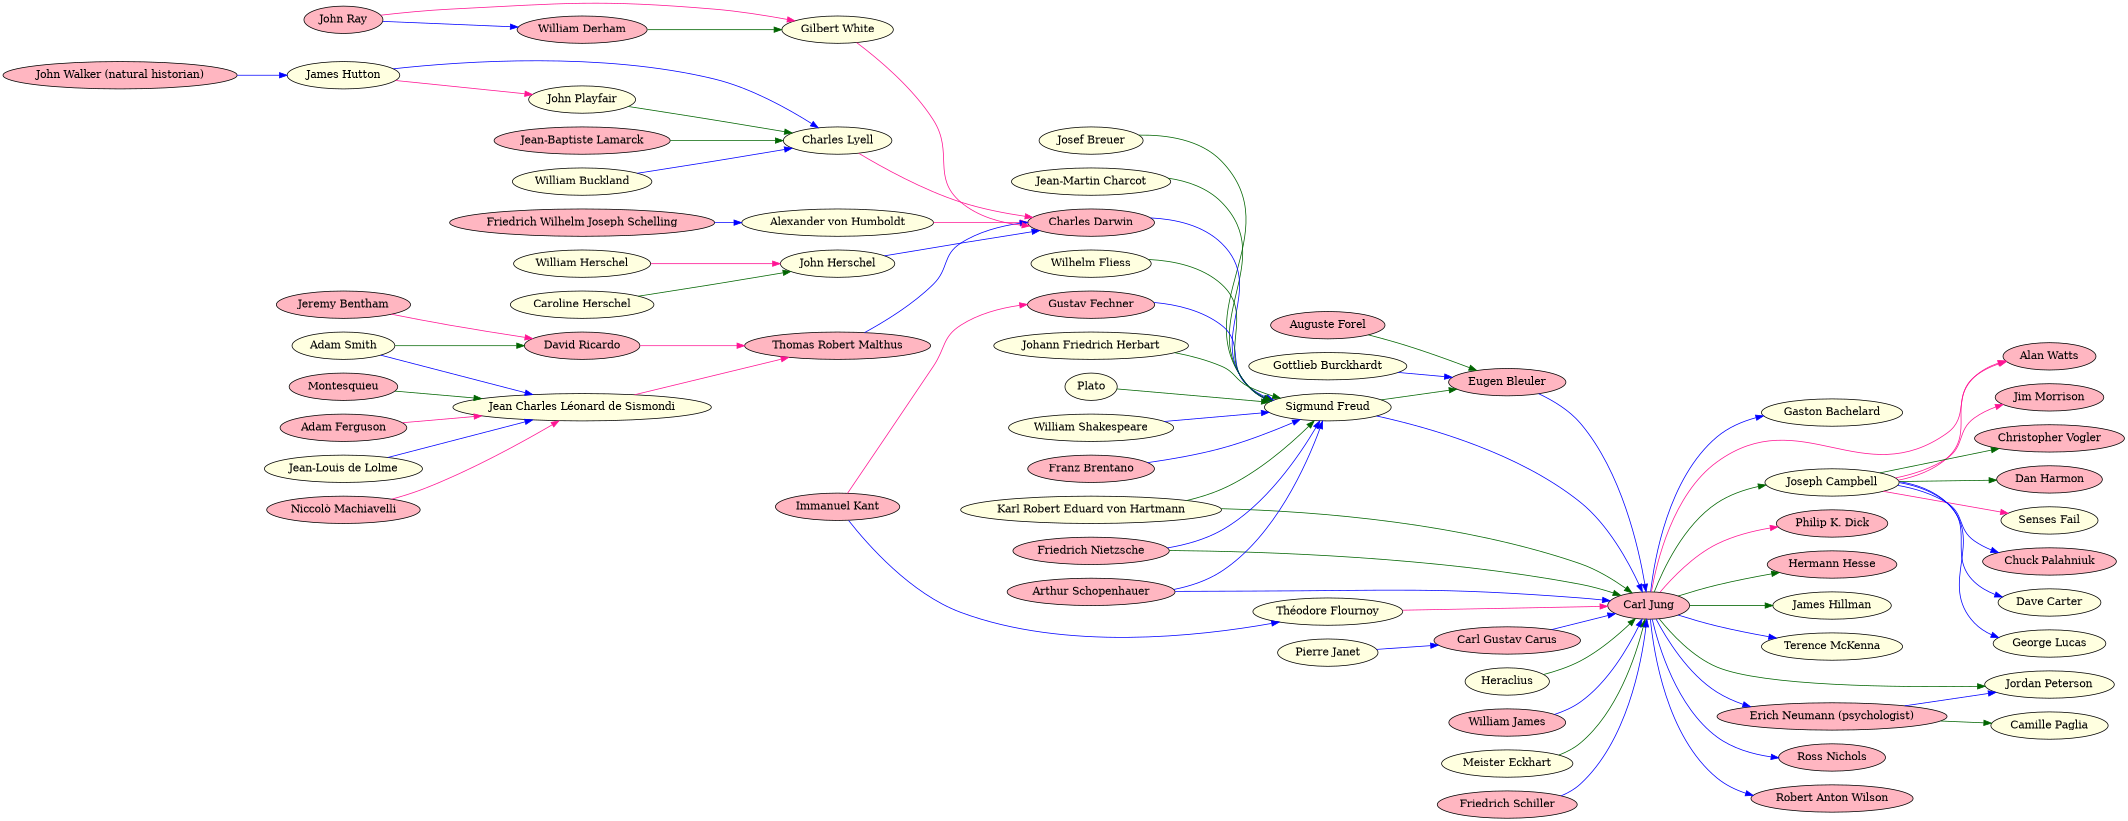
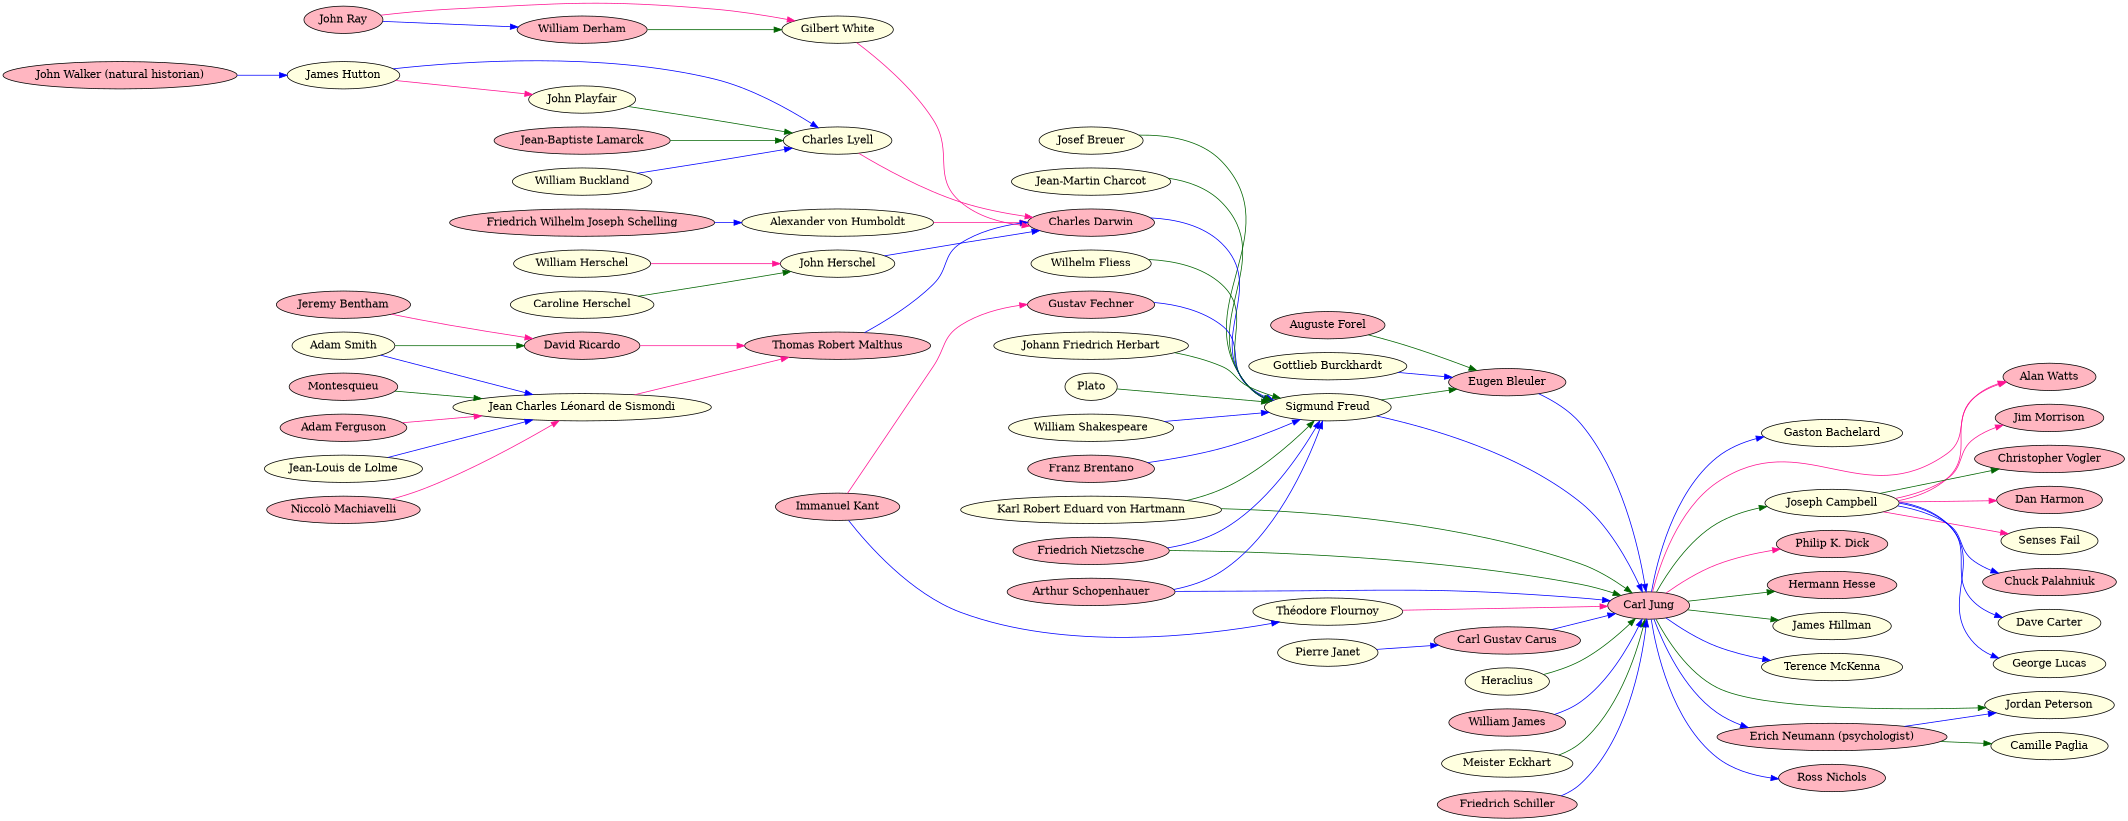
edge "Joseph Campbell" -> "Dan Harmon": color darkgreen -> deeppink
node "Robert Anton Wilson": removed
